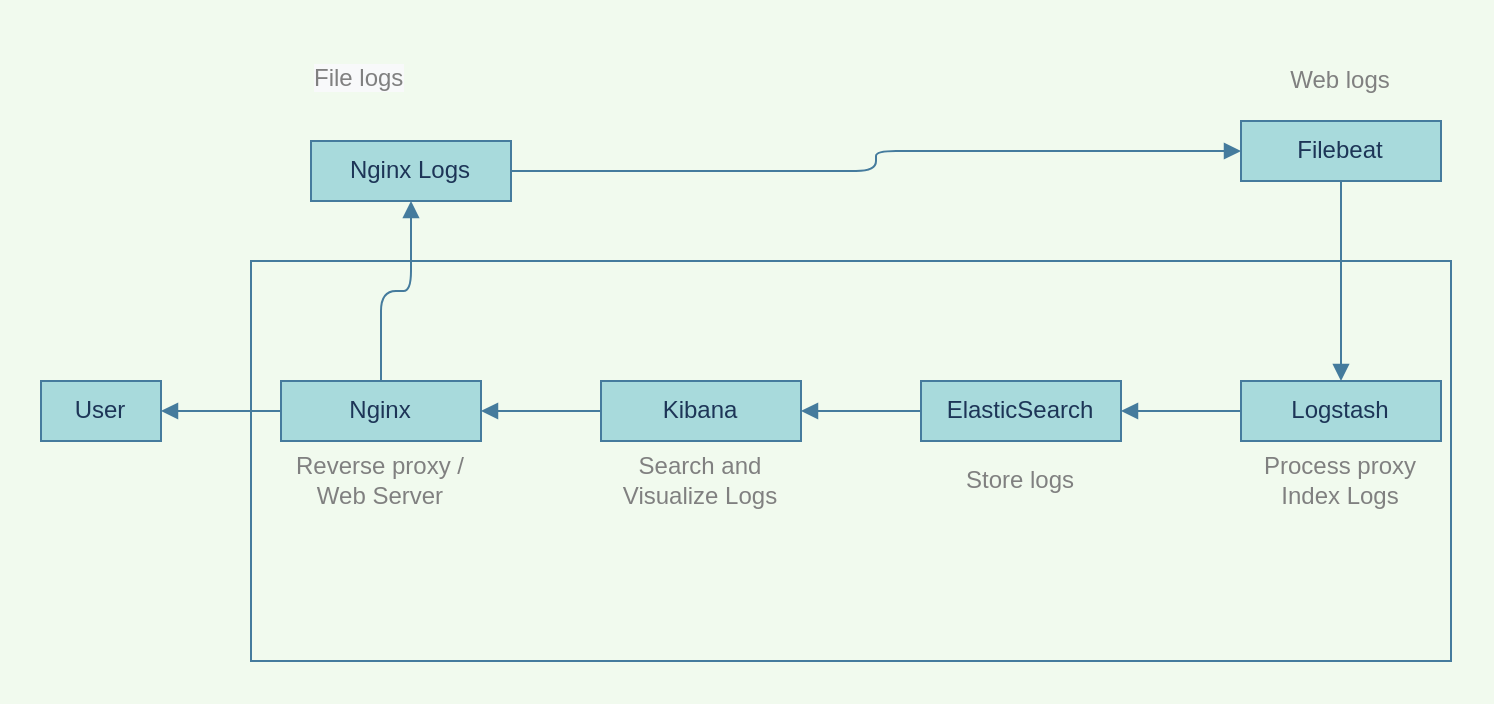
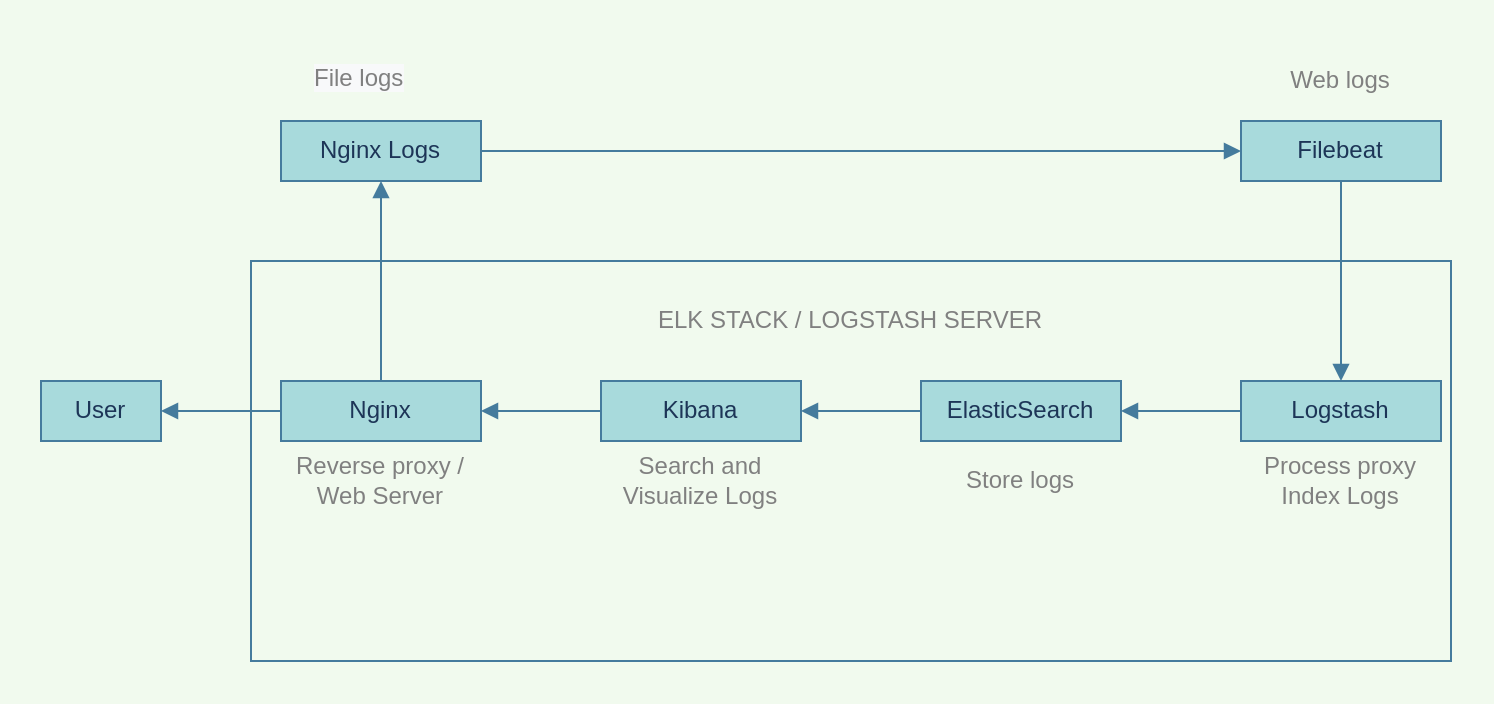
node "Nginx Logs": moved (411, 171) -> (381, 151)
node "ELK STACK / LOGSTASH SERVER": added
